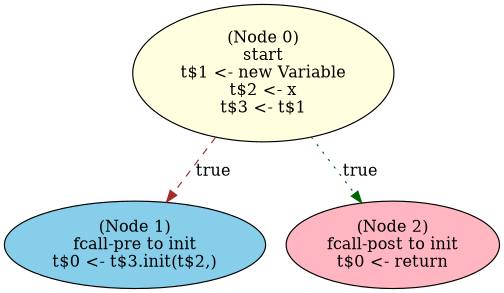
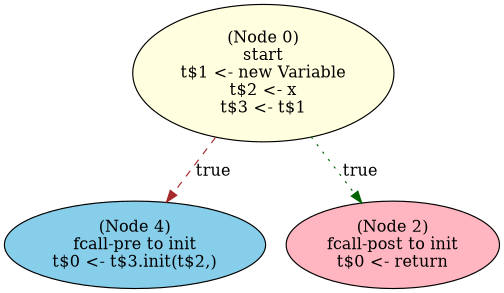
node "(Node 1) fcall-pre to init t$0 <- t$3.init(t$2,)": label "(Node 1) fcall-pre to init t$0 <- t$3.init(t$2,)" -> "(Node 4) fcall-pre to init t$0 <- t$3.init(t$2,)"
